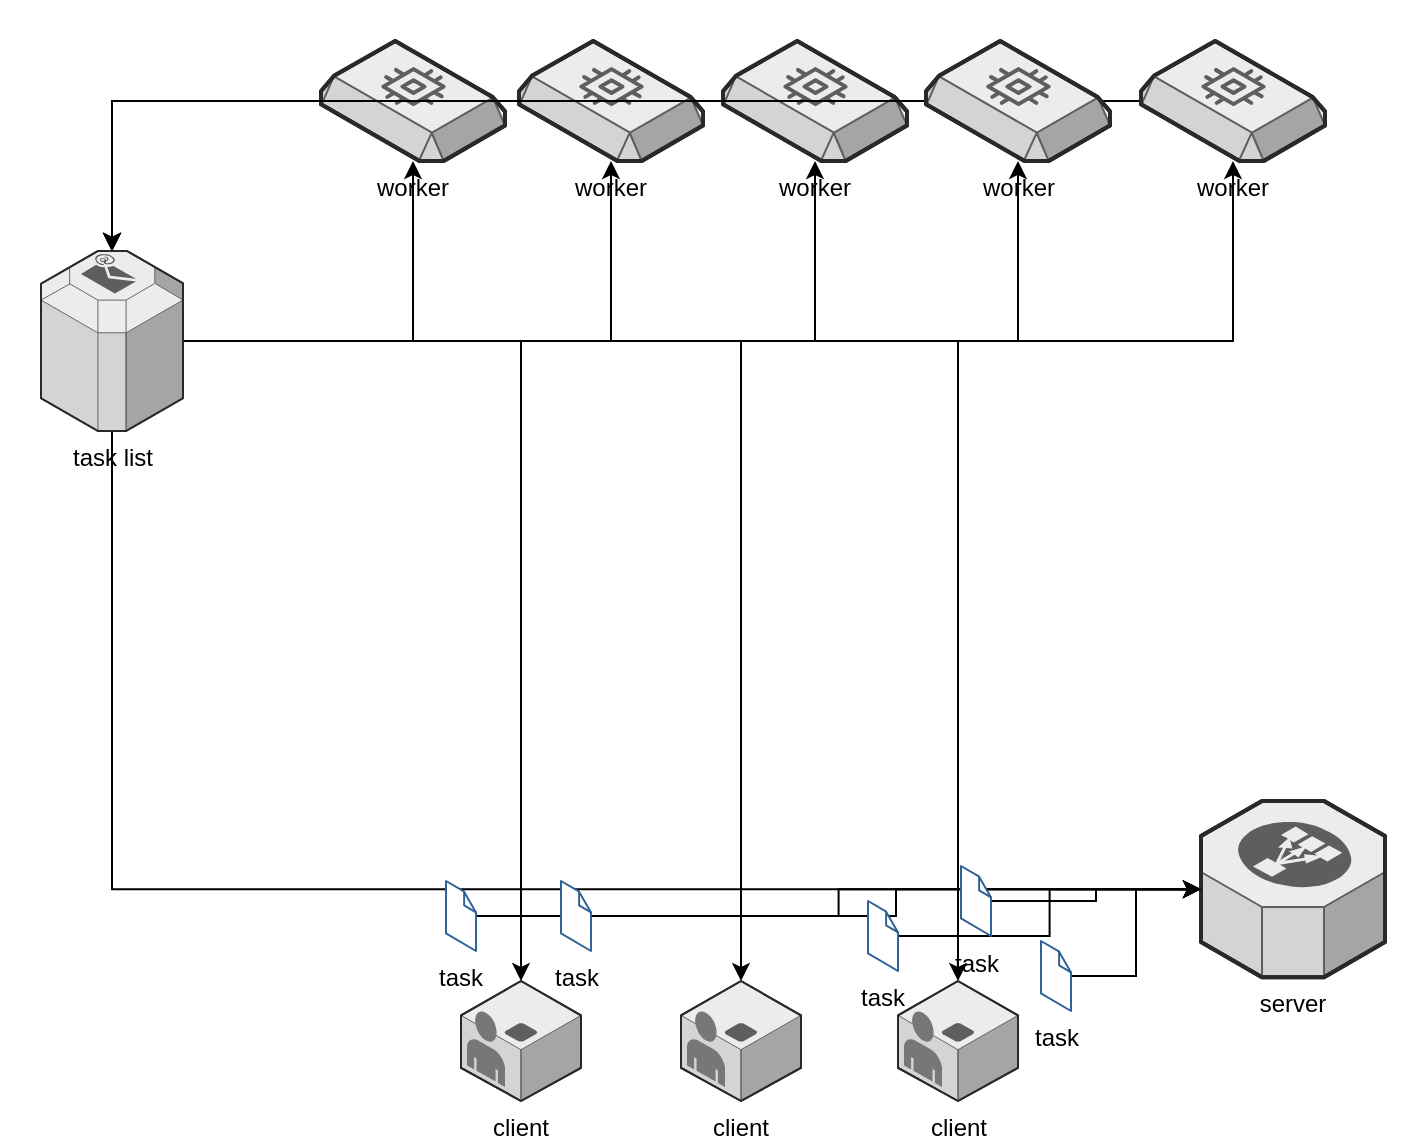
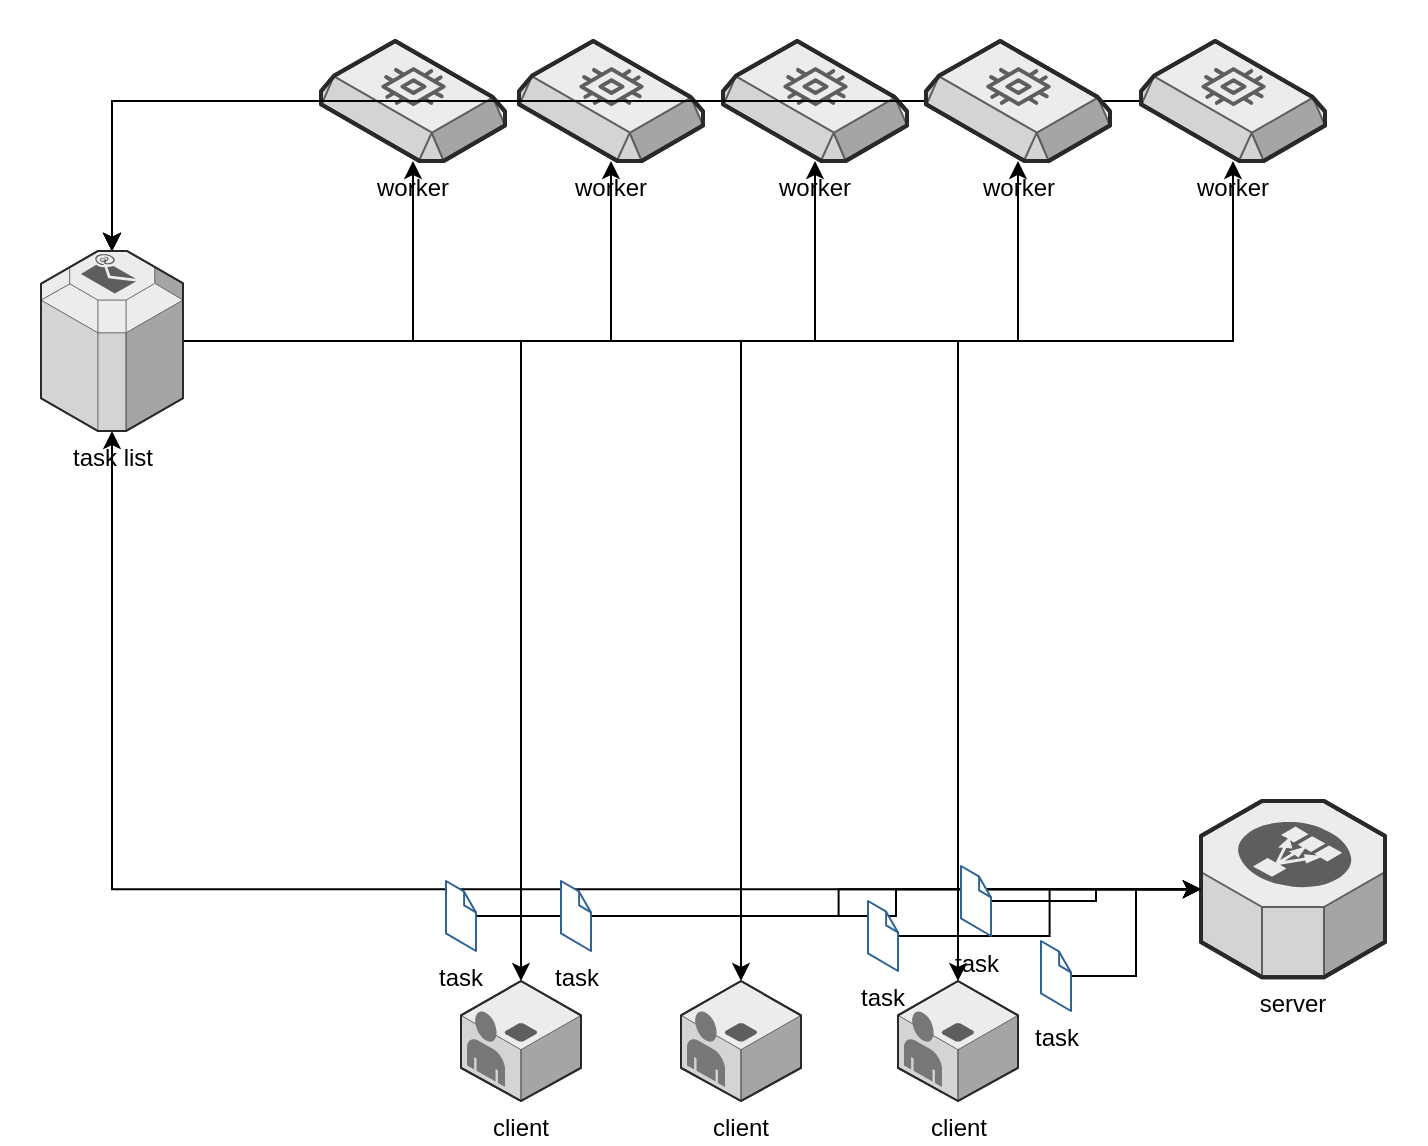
edge "task list" -- "server": arrowhead none -> classic
